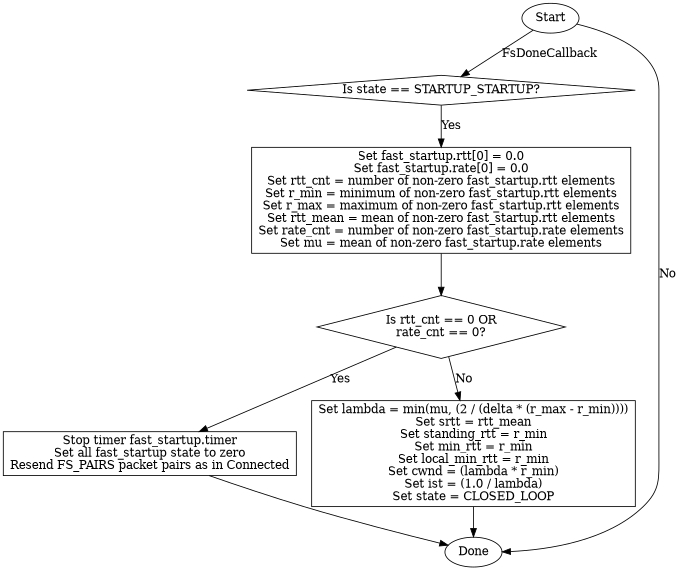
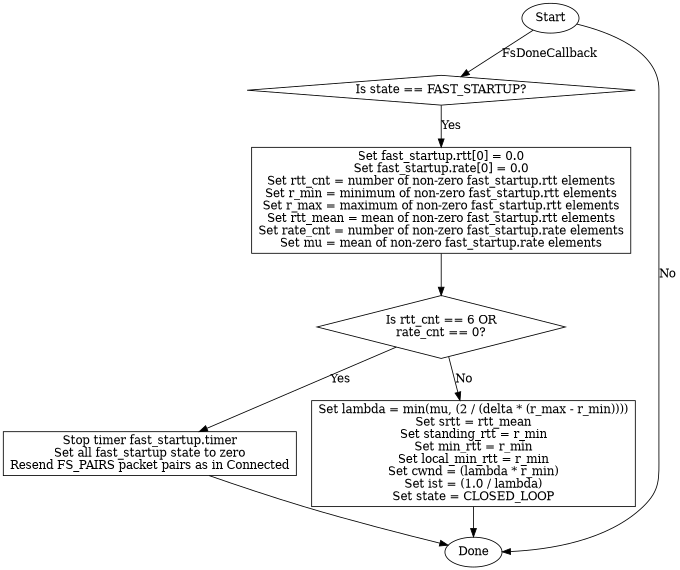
node "Is state == STARTUP_STARTUP?": label "Is state == STARTUP_STARTUP?" -> "Is state == FAST_STARTUP?"
node "Is rtt_cnt == 0 OR rate_cnt == 0?": label "Is rtt_cnt == 0 OR rate_cnt == 0?" -> "Is rtt_cnt == 6 OR rate_cnt == 0?"
